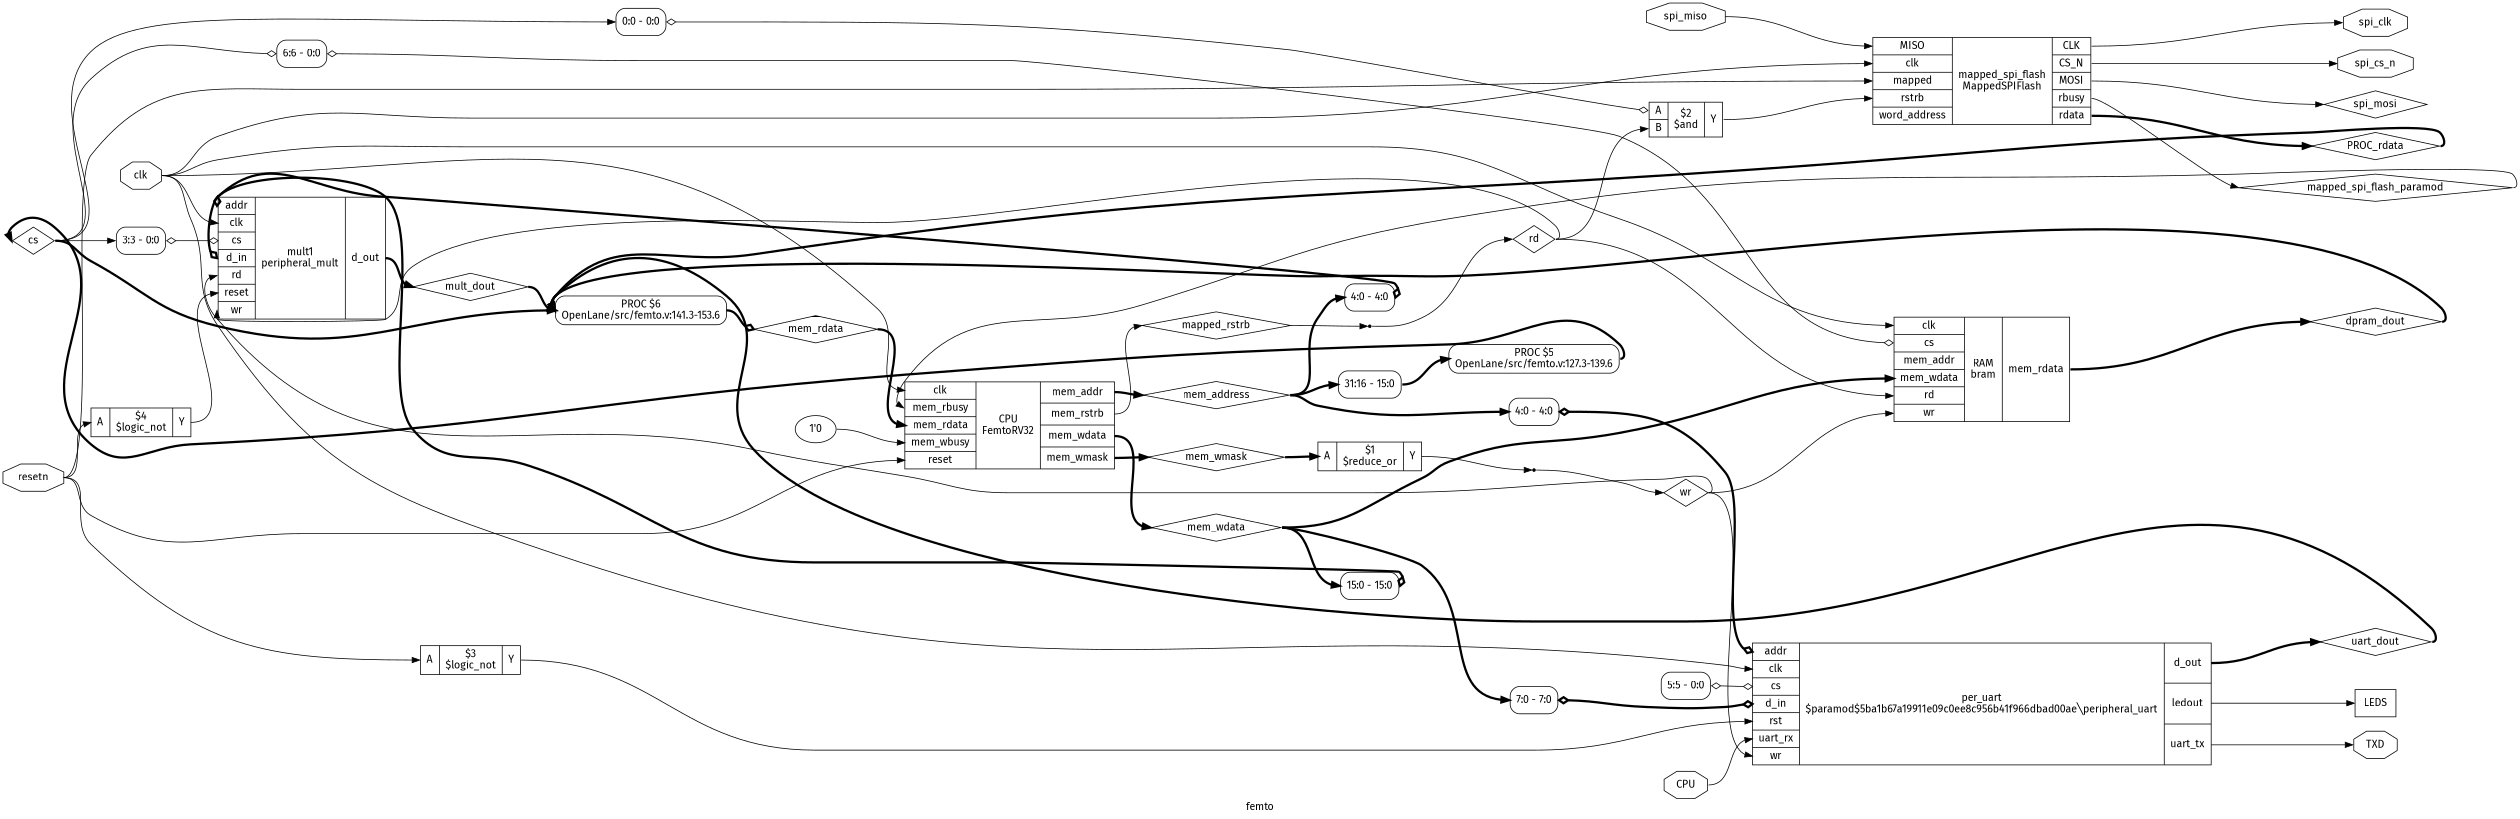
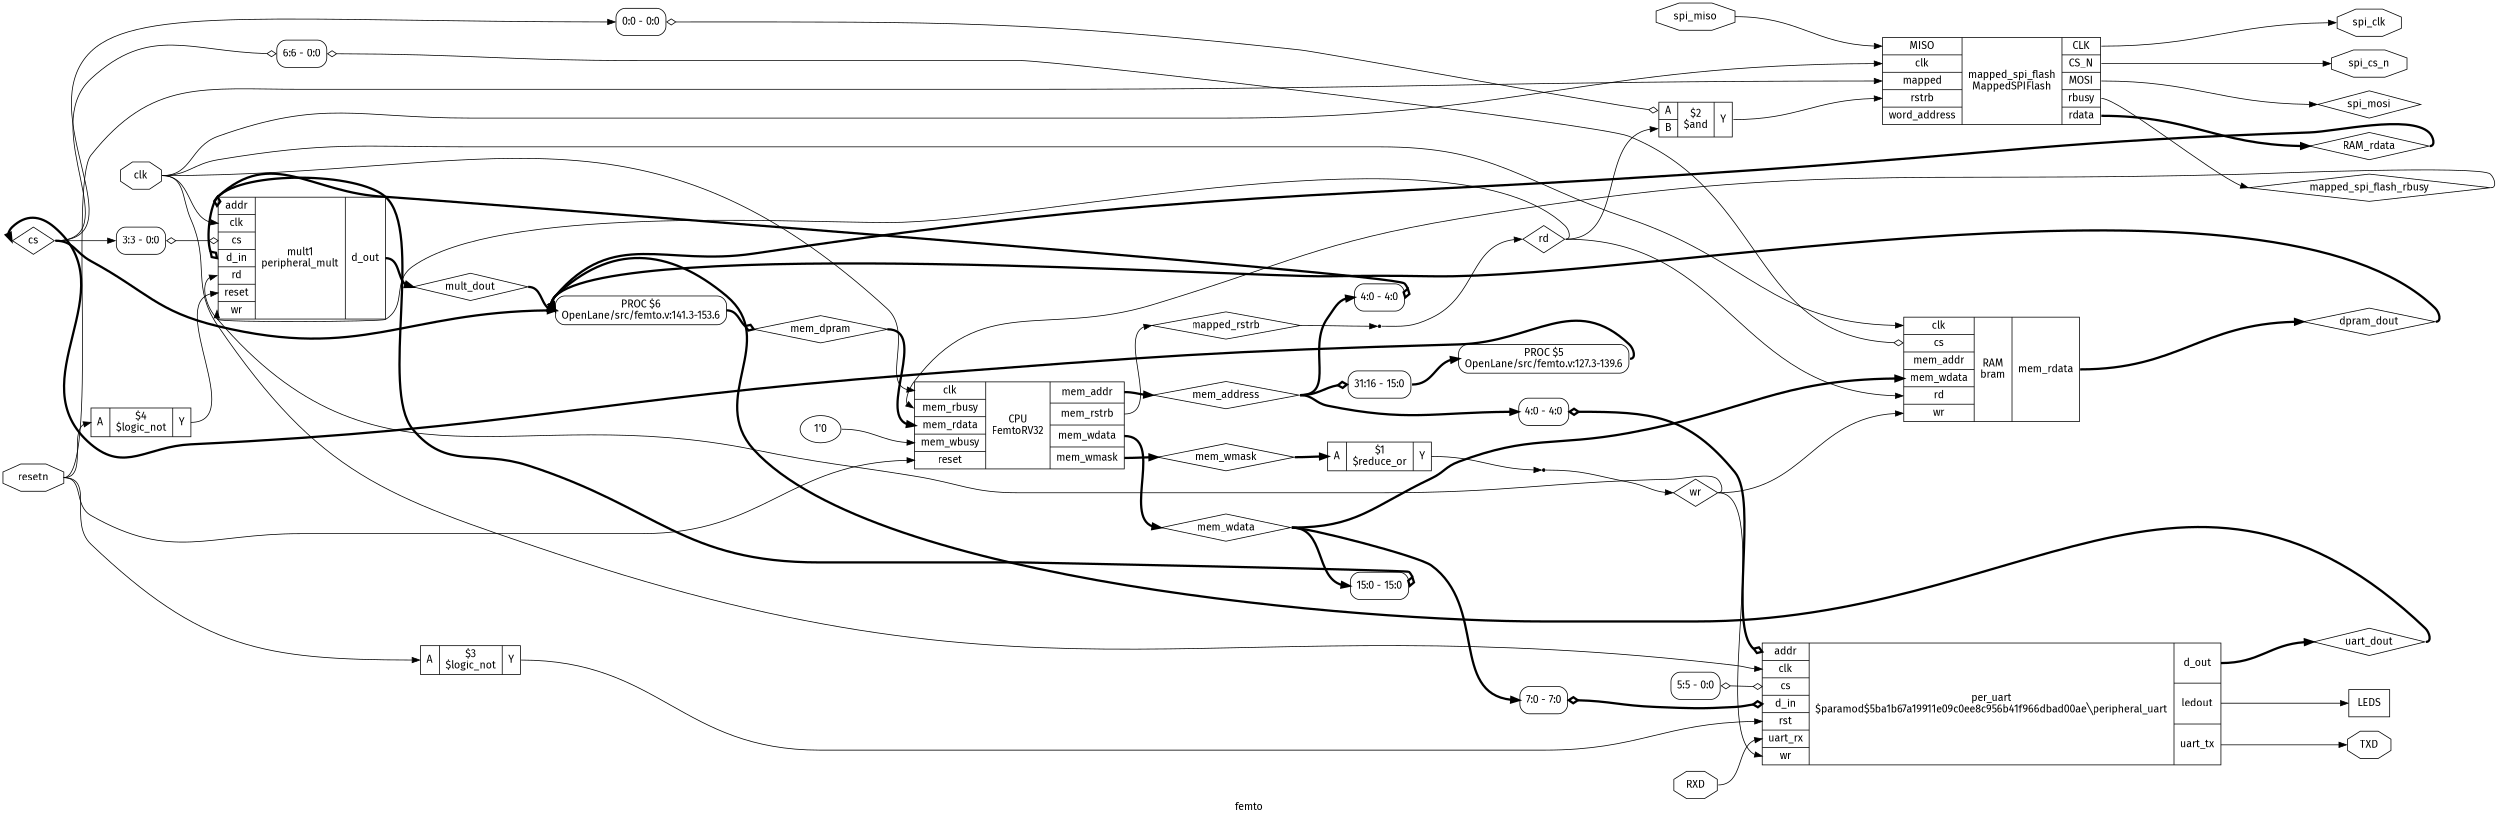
node "PROC_rdata": label "PROC_rdata" -> "RAM_rdata"
node "mapped_spi_flash_paramod": label "mapped_spi_flash_paramod" -> "mapped_spi_flash_rbusy"
node "mem_rdata": label "mem_rdata" -> "mem_dpram"
edge "mem_address" -> "31:16 - 15:0": arrowhead normal -> odiamond
node "CPU": label "CPU" -> "RXD"
